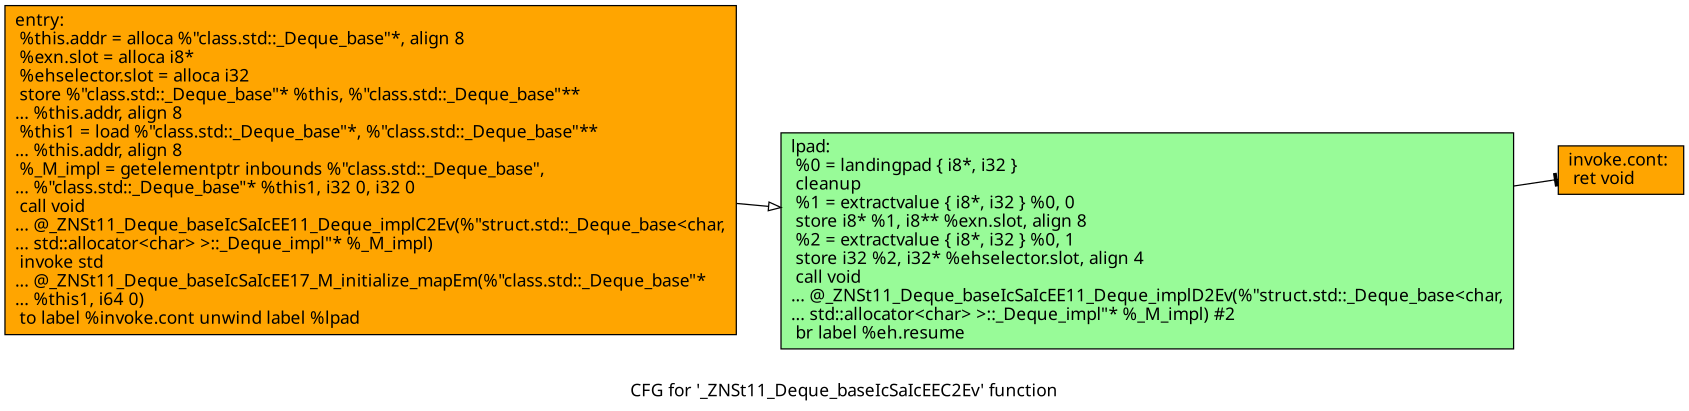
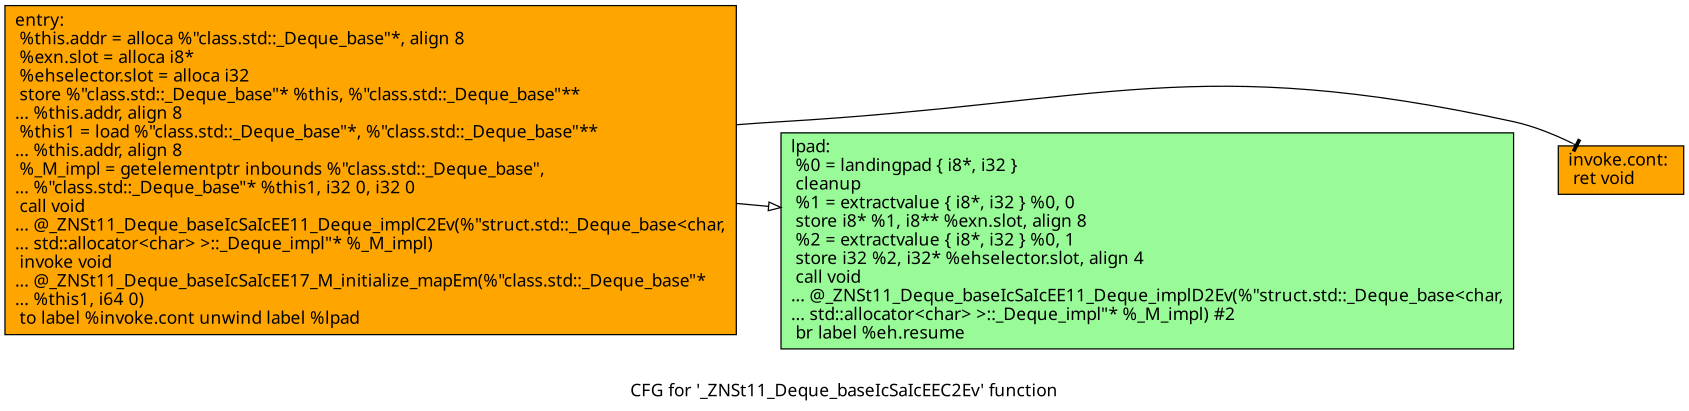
edge "lpad:" -> "invoke.cont:": now "entry:" -> "invoke.cont:"
node "entry:": text "invoke std" -> "invoke void"
